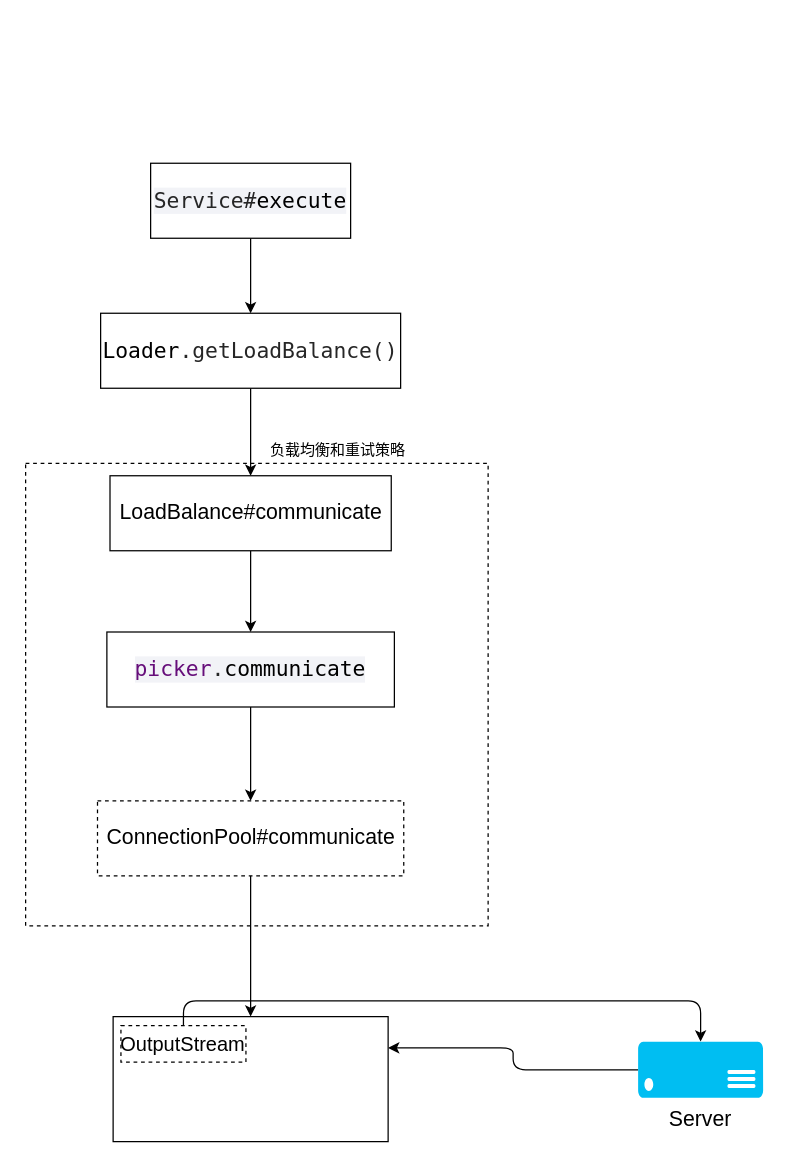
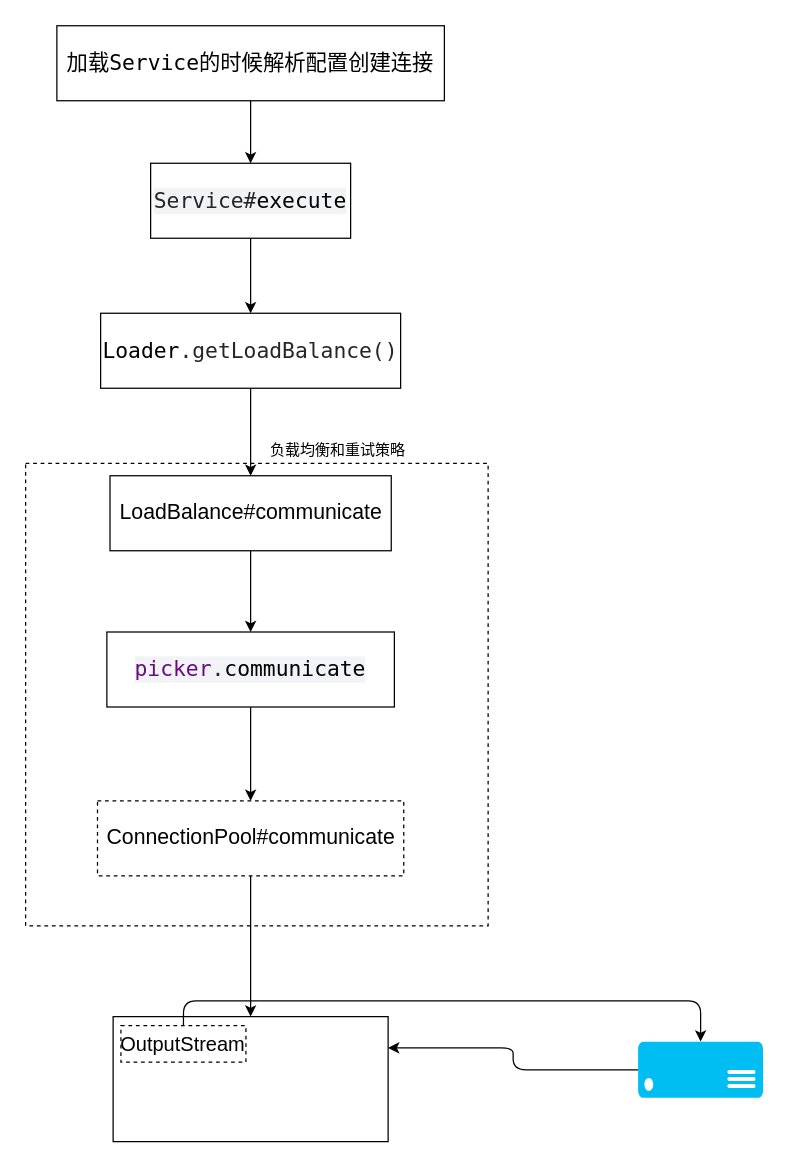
node "加载Service的时候解析配置创建连接": added
edge "加载Service的时候解析配置创建连接" -> "Service#execute": added
node "Server": removed
